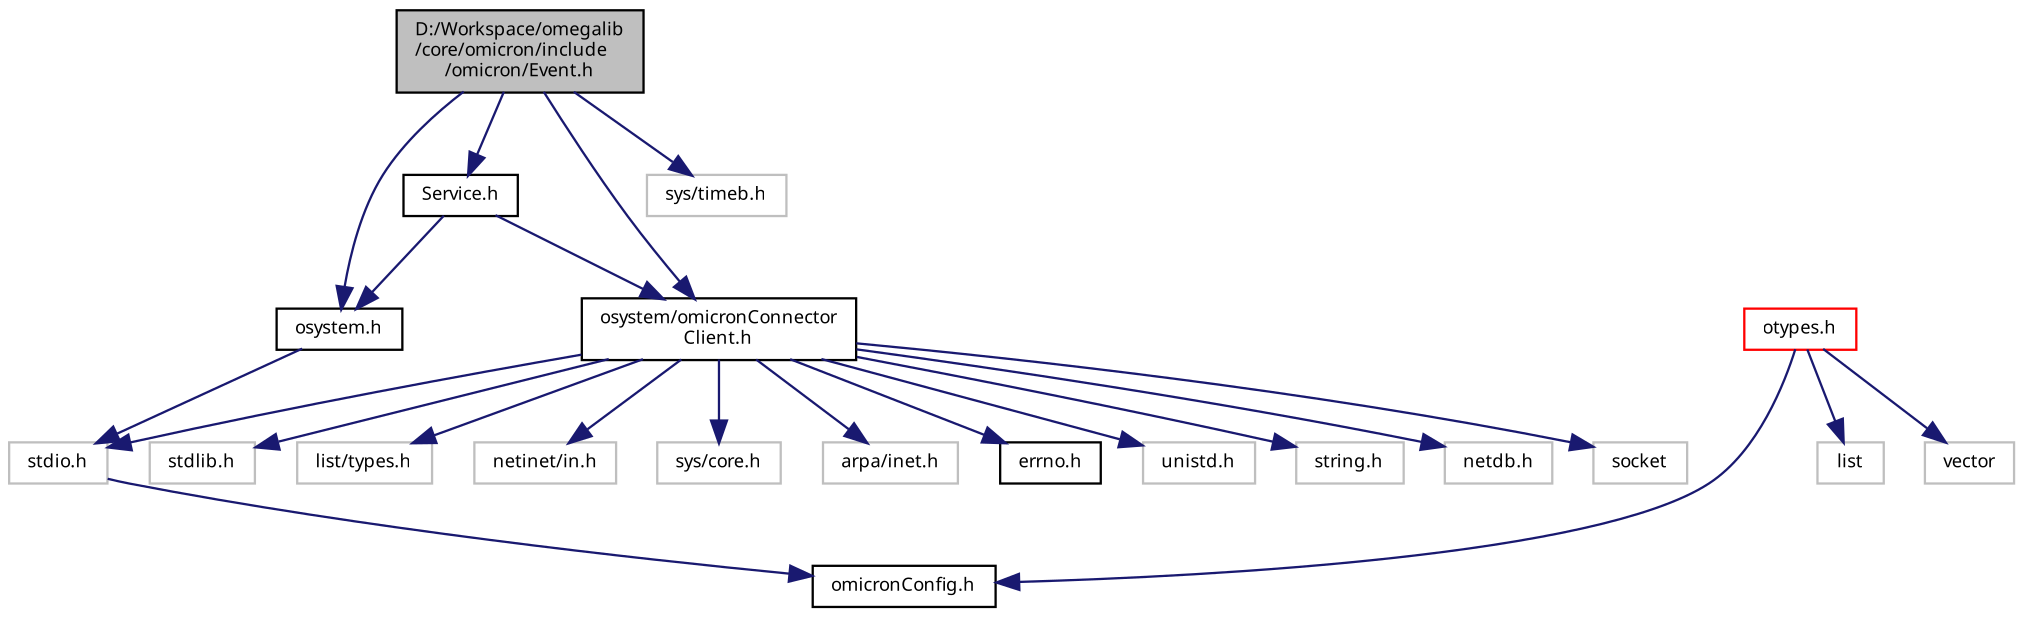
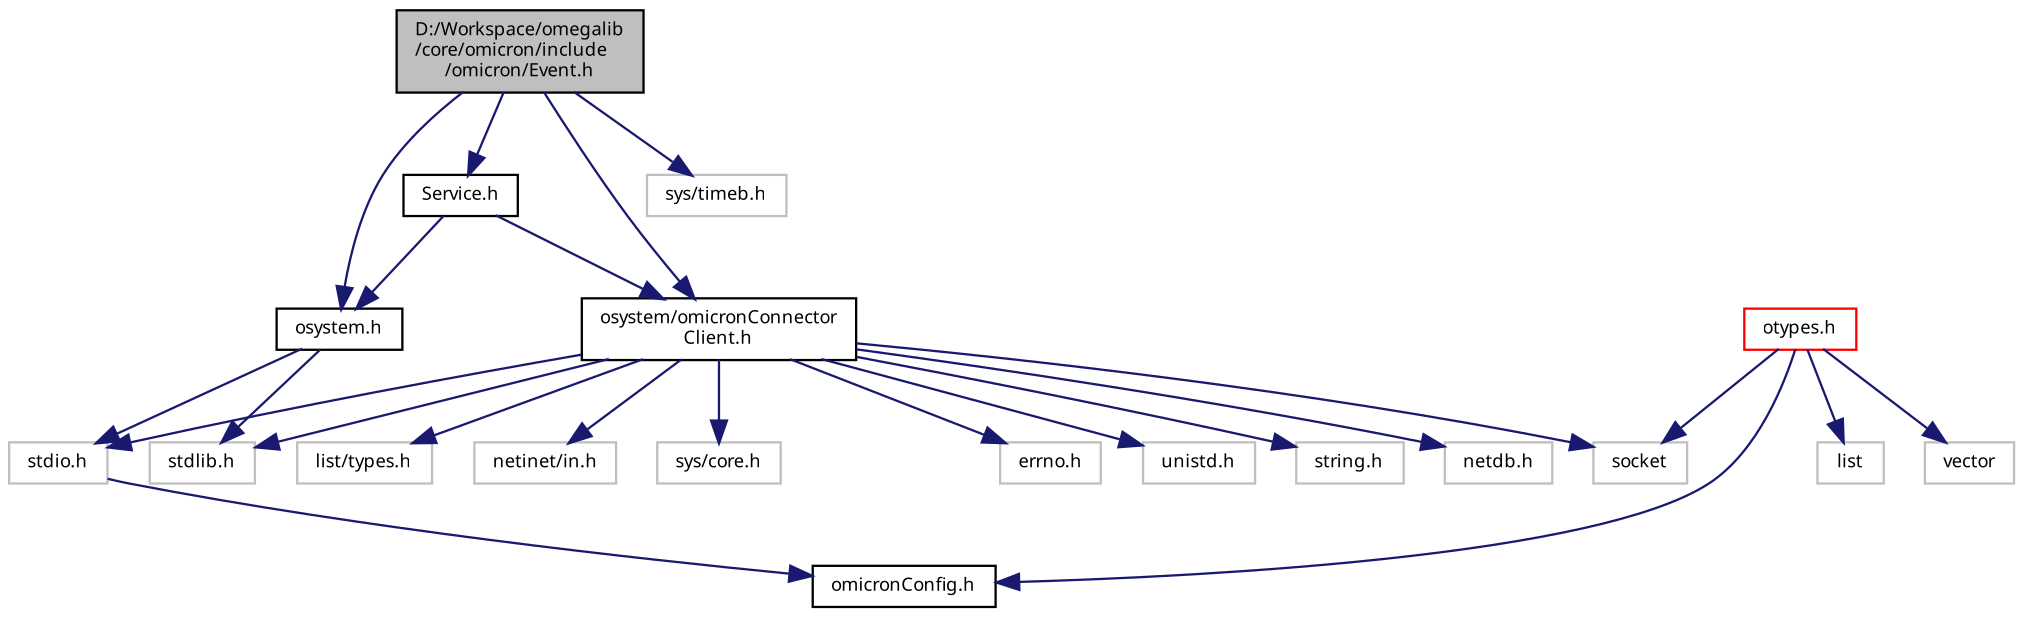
edge "osystem.h" -> "stdlib.h": added
edge "otypes.h" -> "socket": added
node "arpa/inet.h": removed
node "errno.h": color black -> grey75
